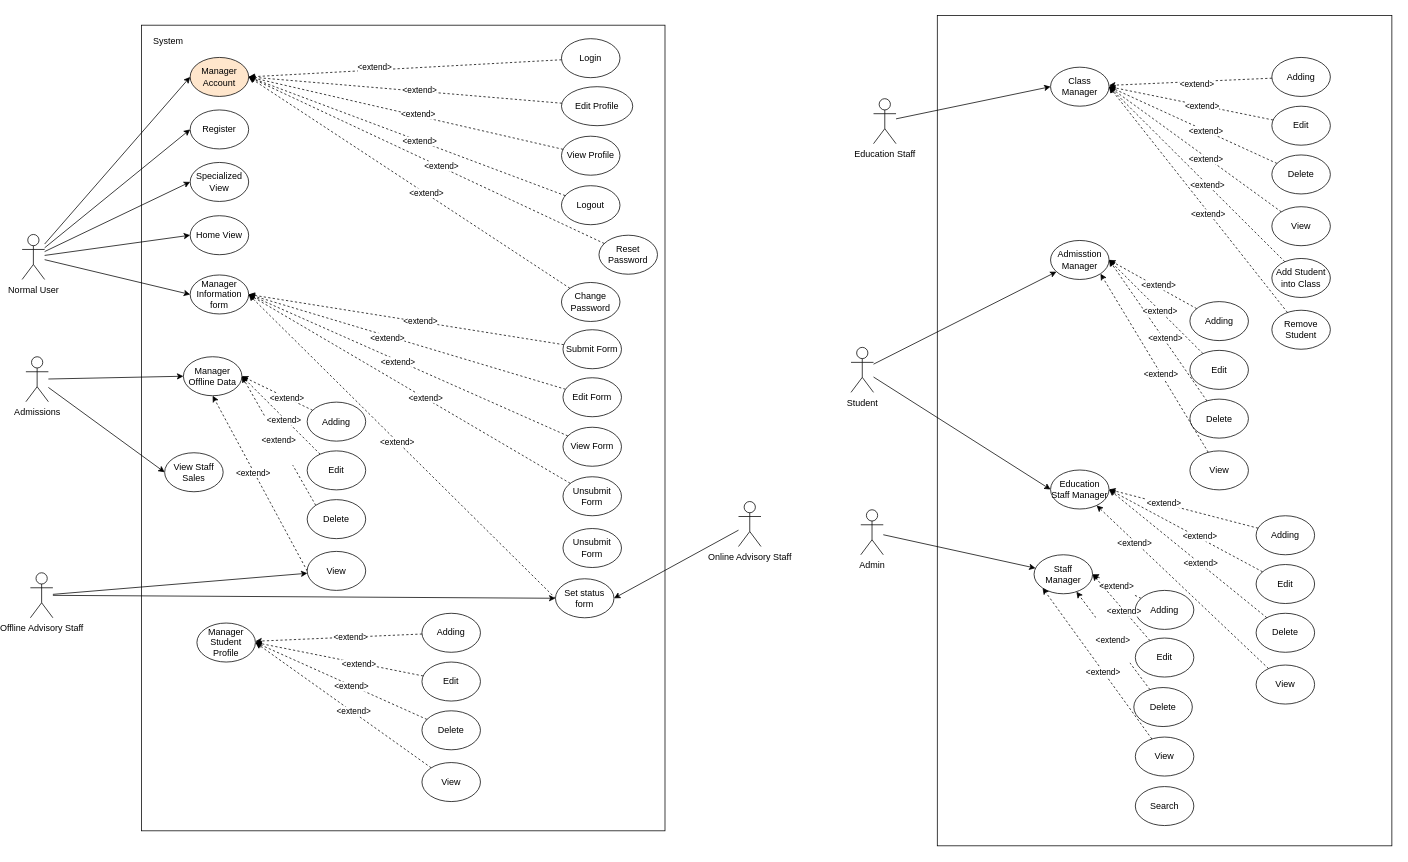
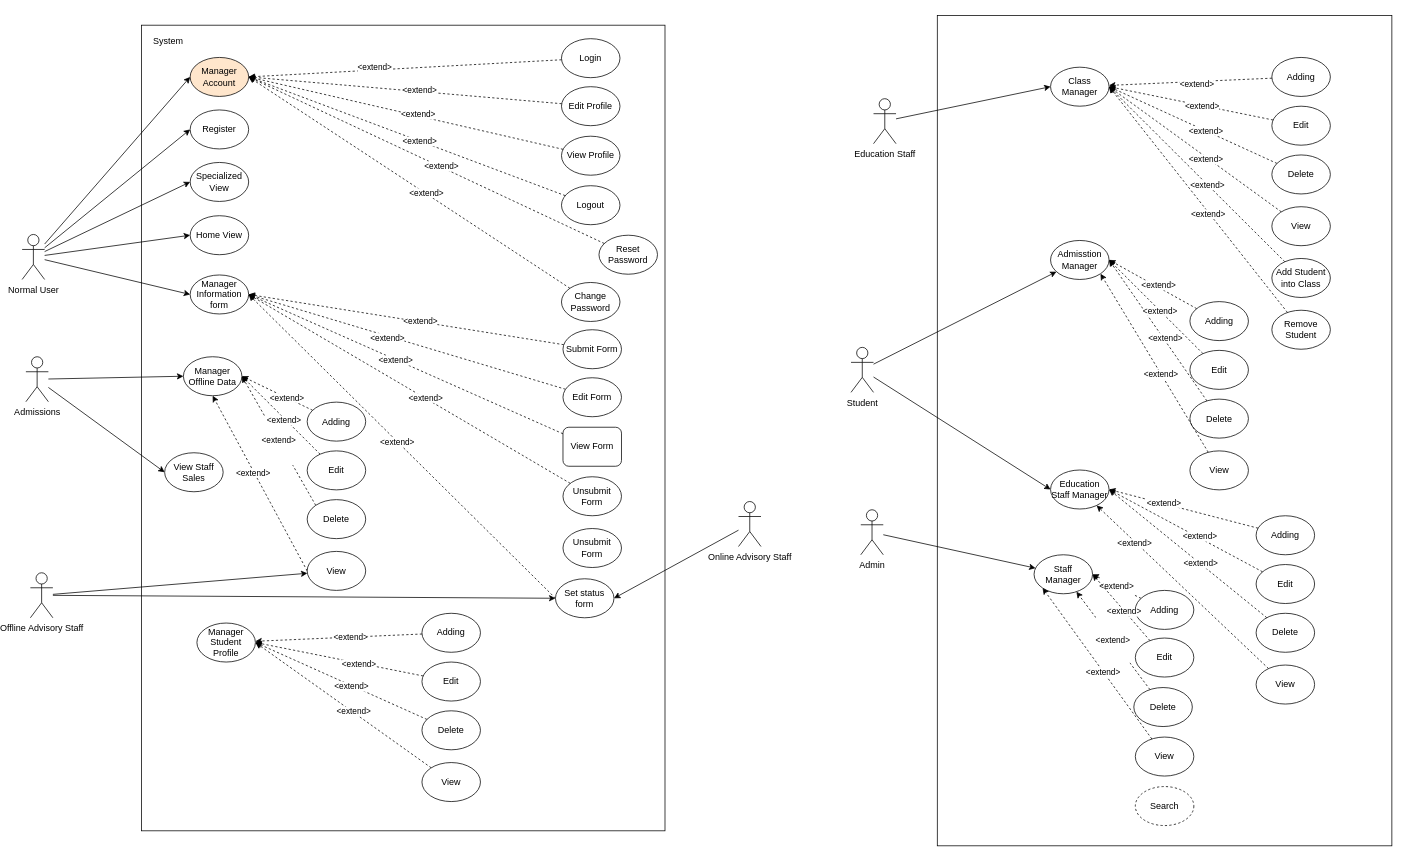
node "Edit Profile": size 71x39 -> 59x39
node "View Form": shape ellipse -> rounded rectangle
node "Search": style solid -> dashed
